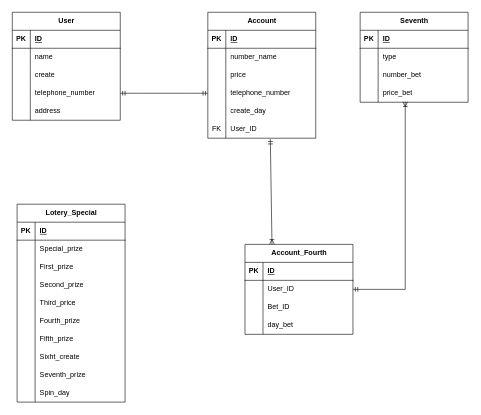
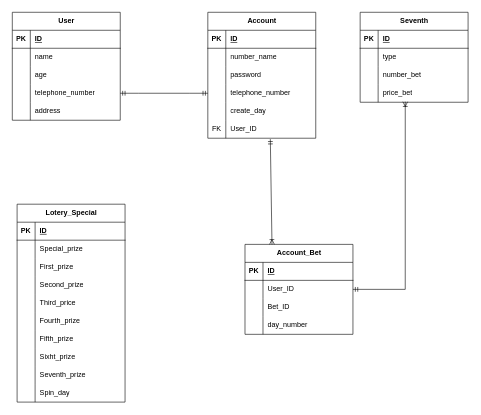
node "create": label "create" -> "age"
node "price": label "price" -> "password"
node "Account_Fourth": label "Account_Fourth" -> "Account_Bet"
node "day_bet": label "day_bet" -> "day_number"
node "Sixht_create": label "Sixht_create" -> "Sixht_prize"
